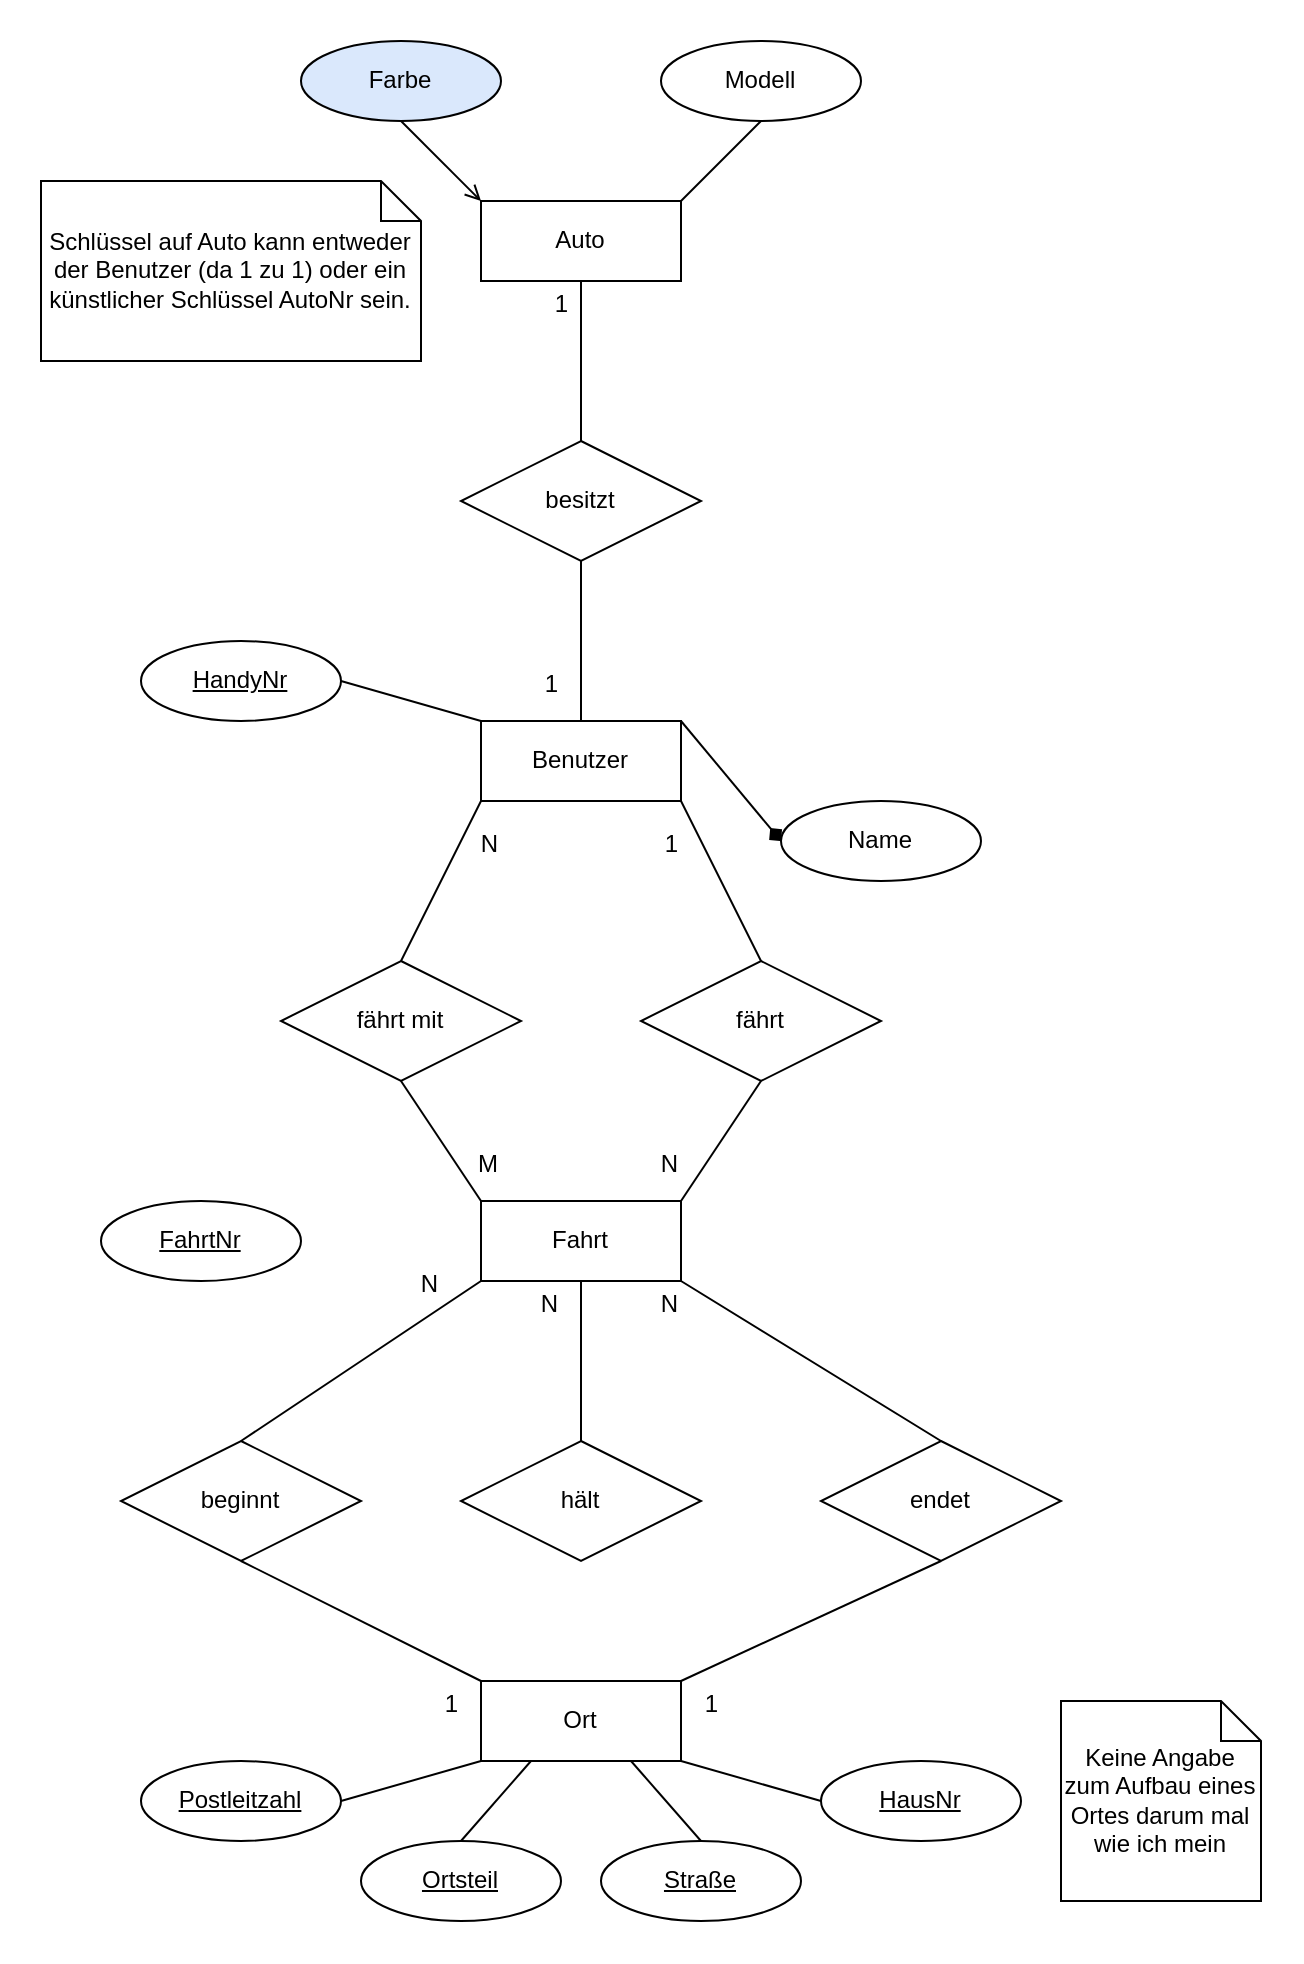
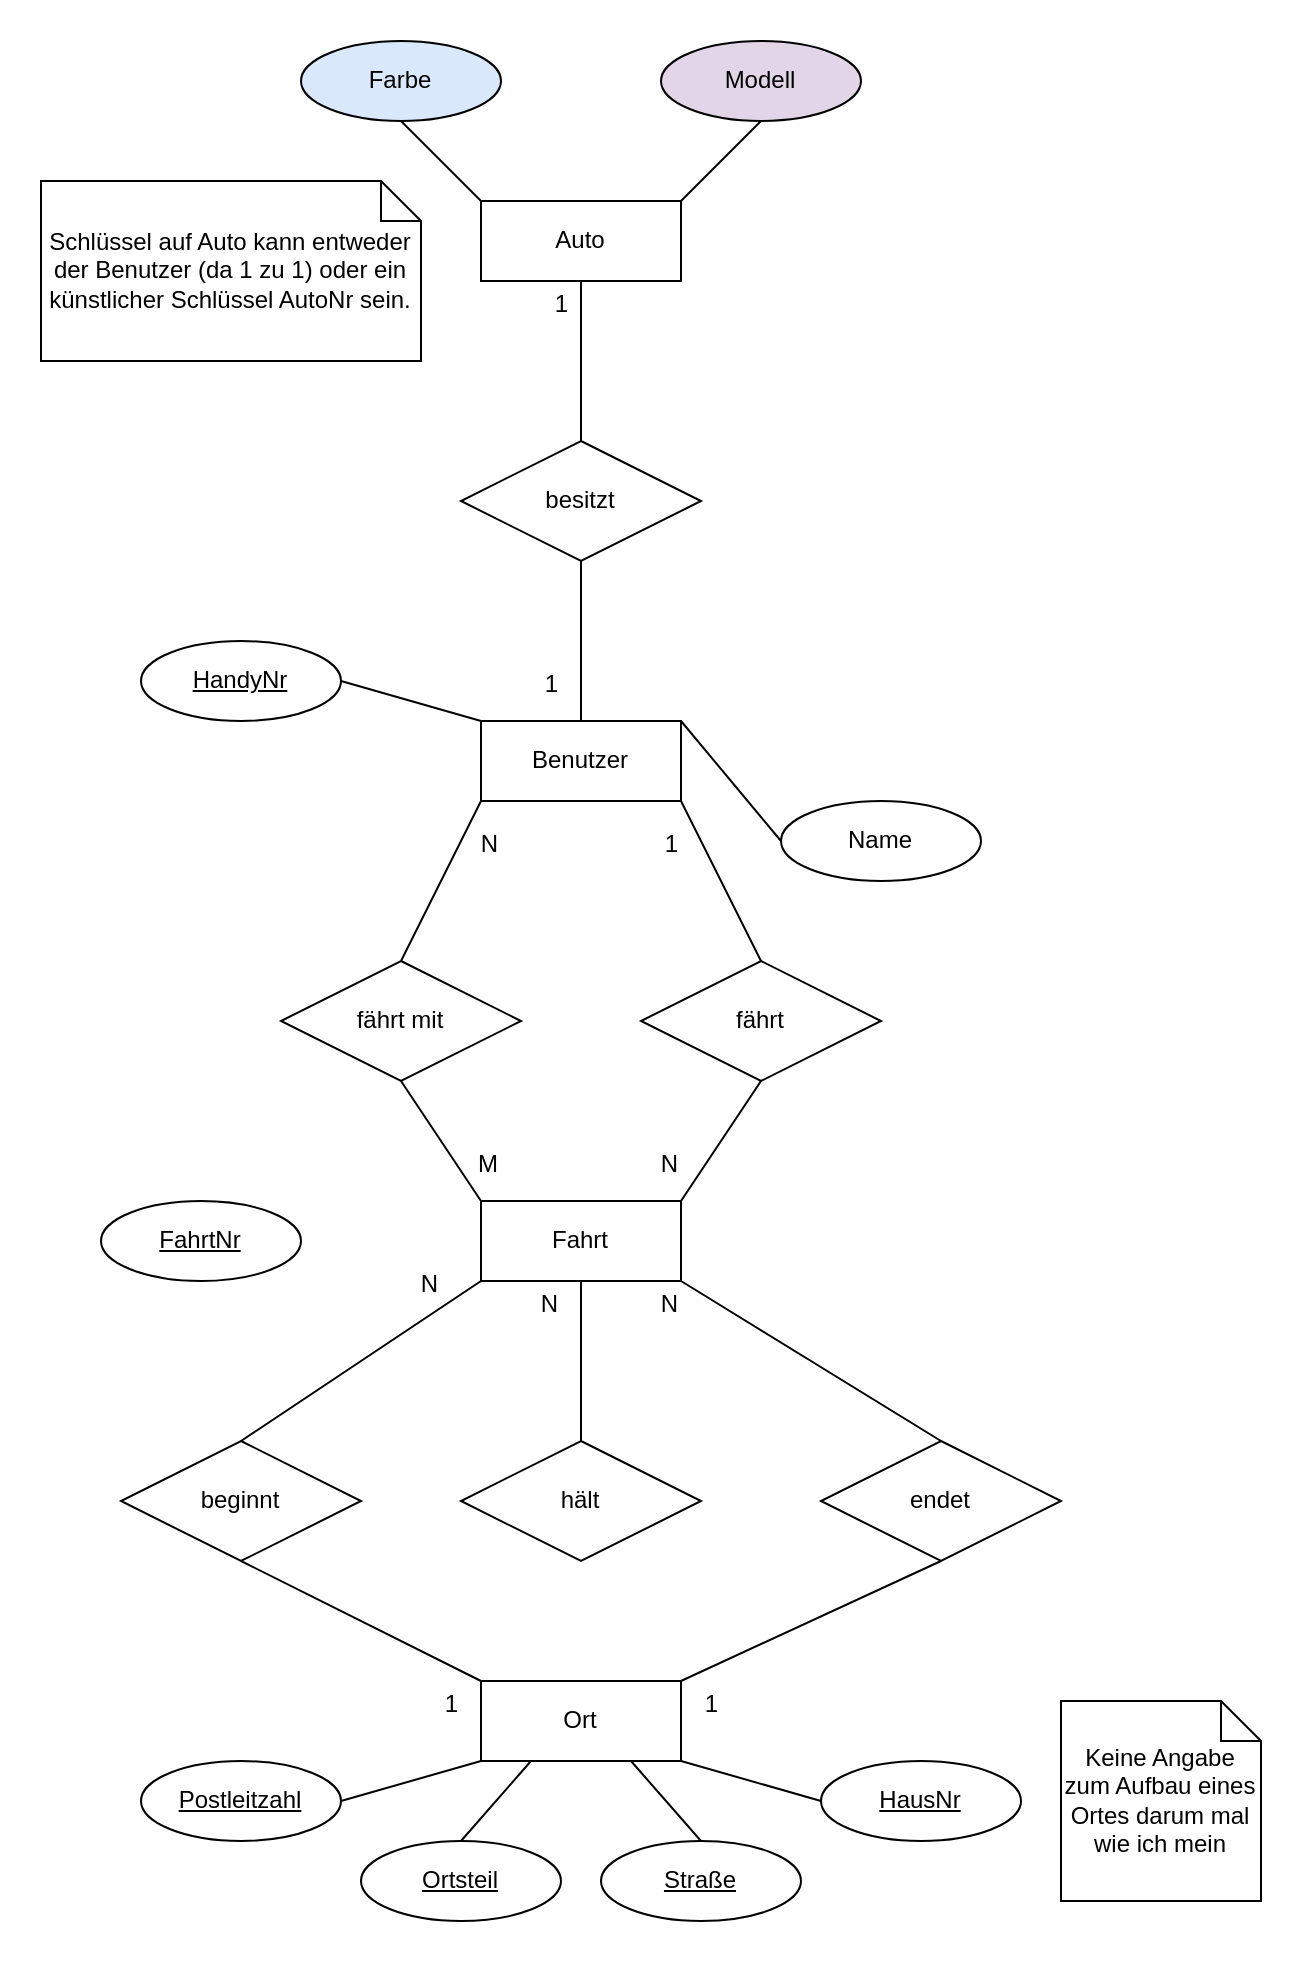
node "Modell": fillcolor #ffffff -> #e1d5e7
edge "Farbe" -> "Auto": arrowhead open -> none
edge "Benutzer" -> "Name": arrowhead diamond -> none
